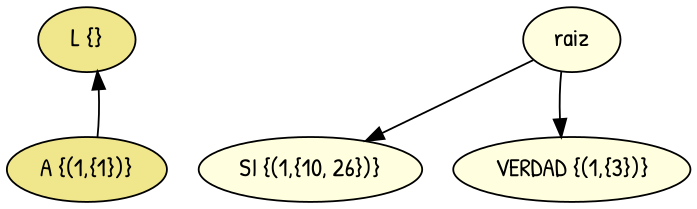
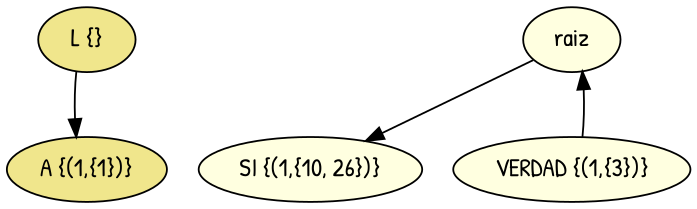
edge "raiz" -> "VERDAD {(1,{3})}": reversed
edge "A {(1,{1})}" -> "L {}": reversed
